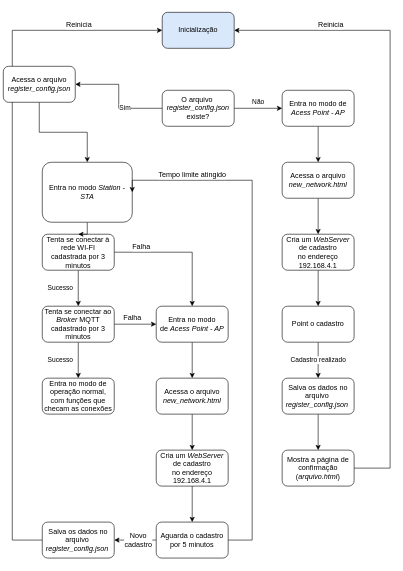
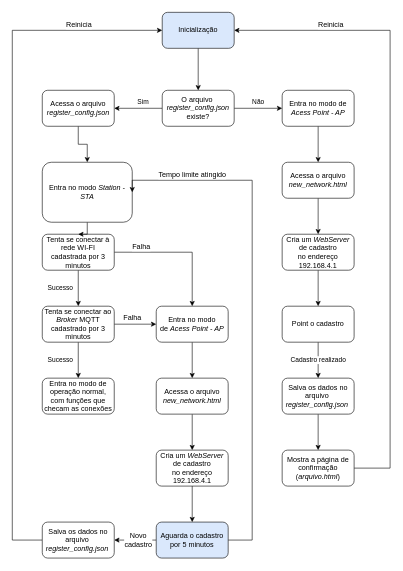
node "Acessa o arquivo register_config.json": moved (39, 84) -> (78, 108)
edge "Inicialização" -> "O arquivo register_config.json existe?": added
node "Aguarda o cadastro por 5 minutos": fillcolor #ffffff -> #dae8fc
